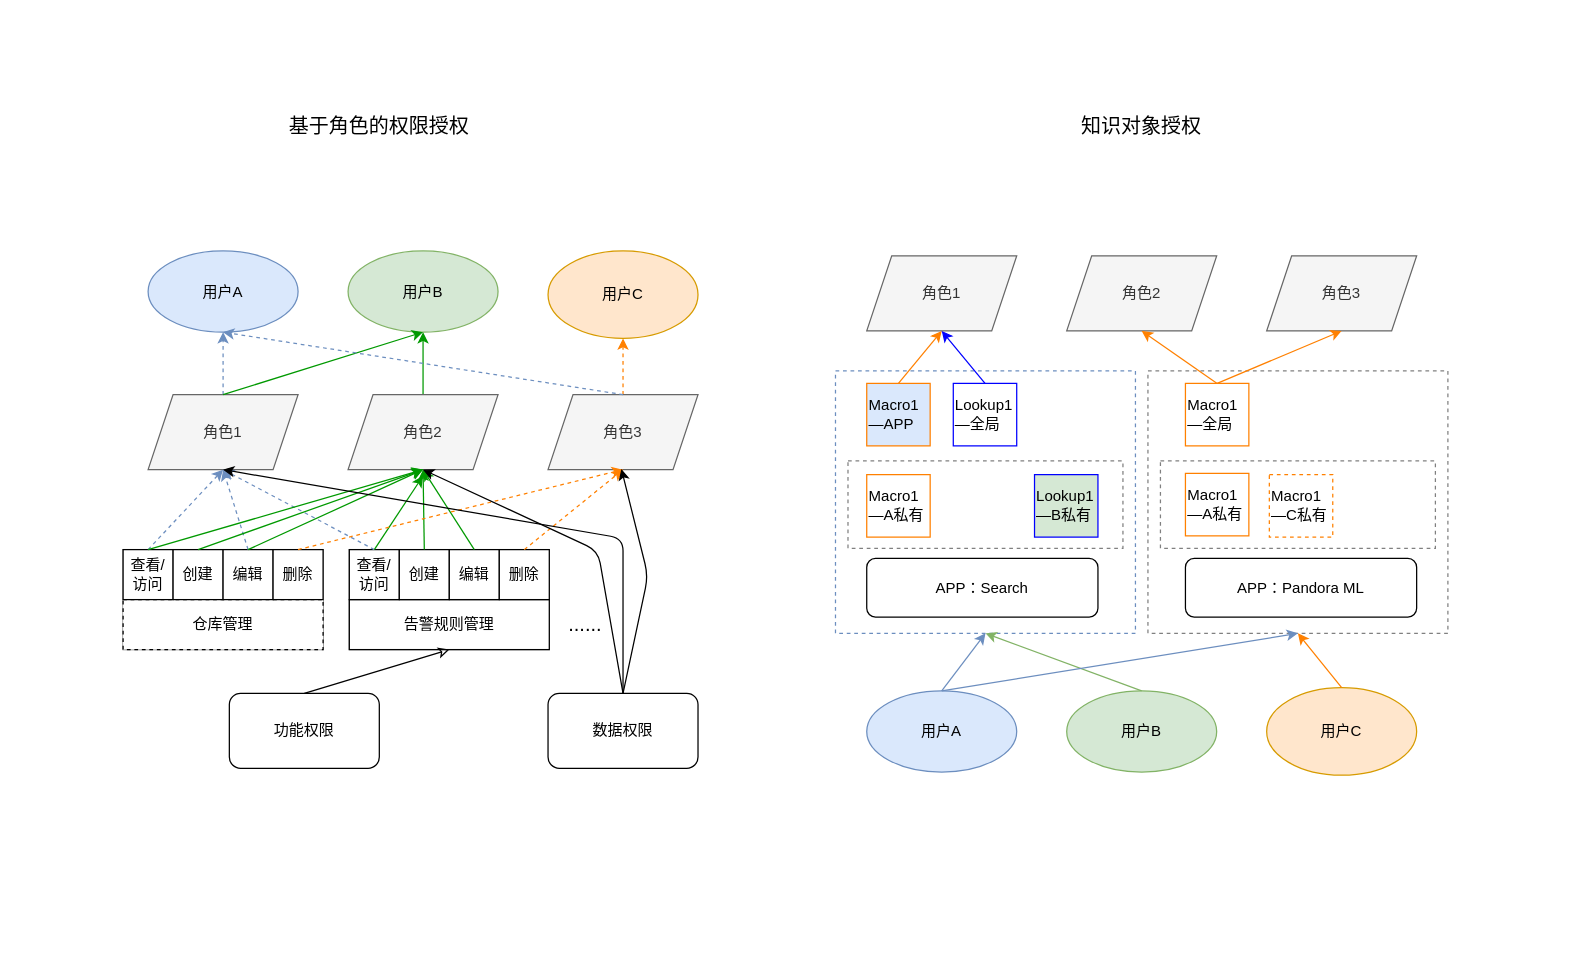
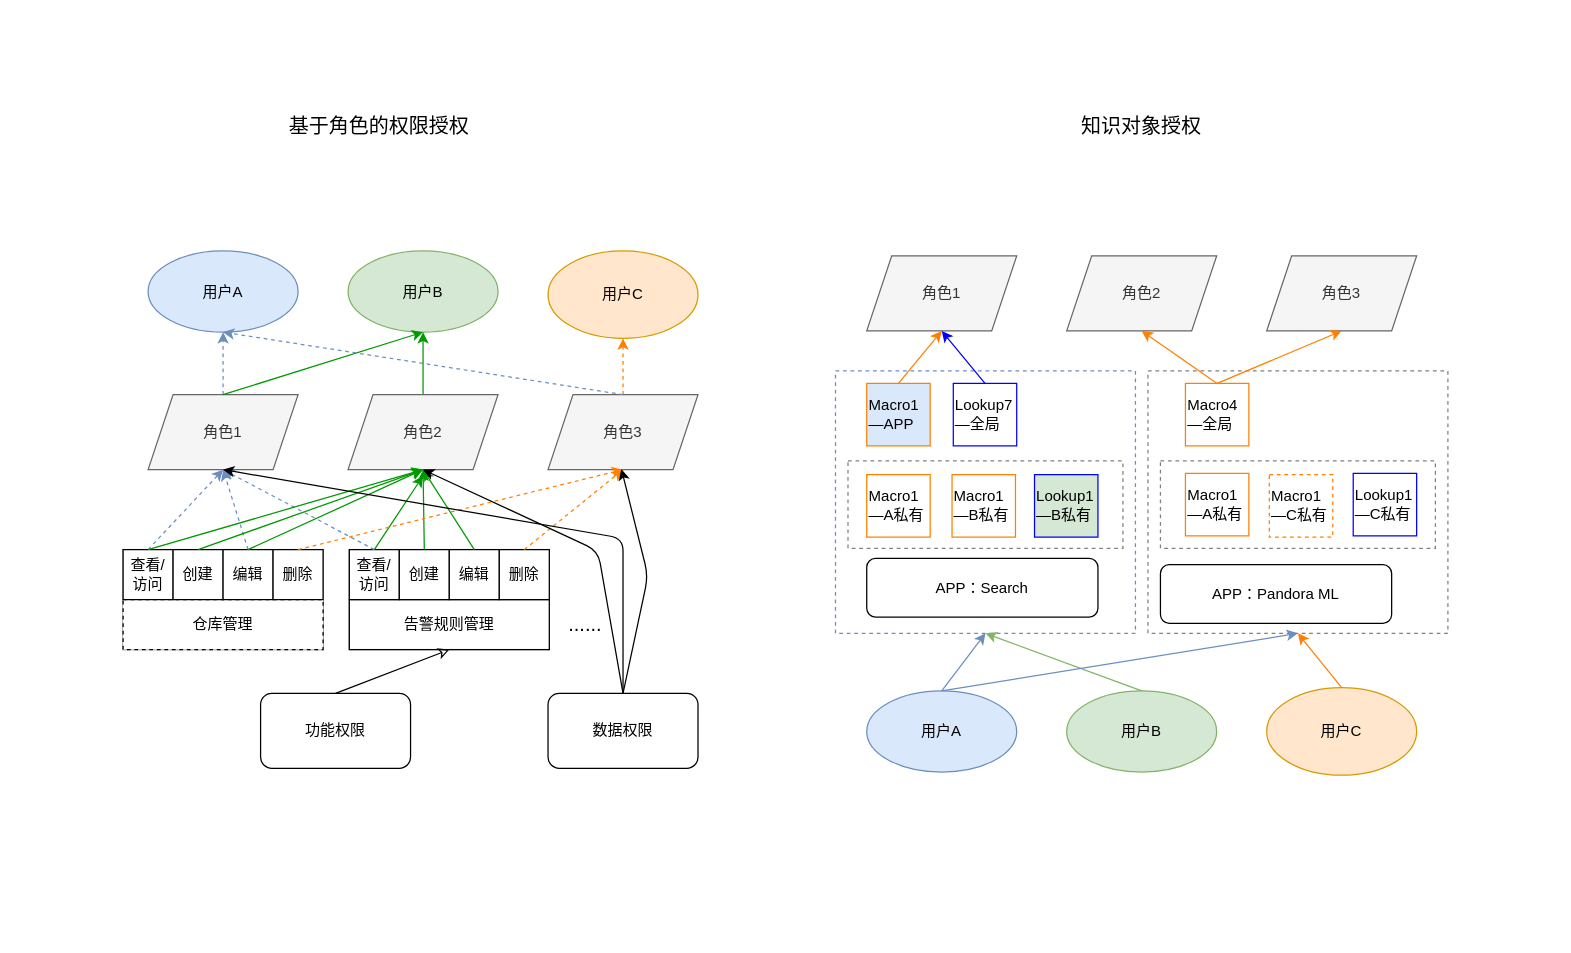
node "Lookup1—全局": label "Lookup1—全局" -> "Lookup7—全局"
node "Macro1 —全局": label "Macro1 —全局" -> "Macro4 —全局"
node "Lookup1 —C私有": added
node "Macro1—B私有": added
node "APP：Pandora ML": moved (1301, 588) -> (1276, 594)
node "功能权限": moved (304, 731) -> (336, 731)
